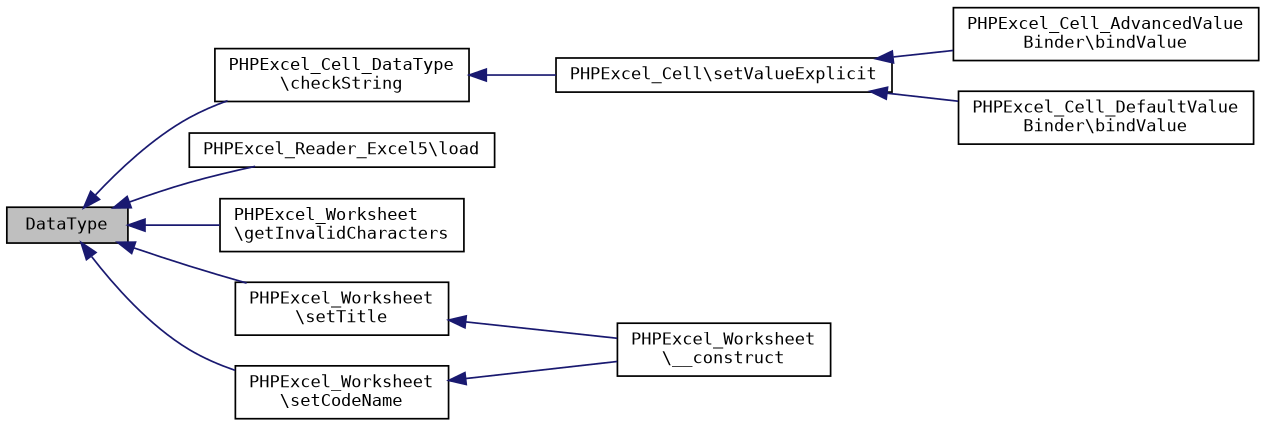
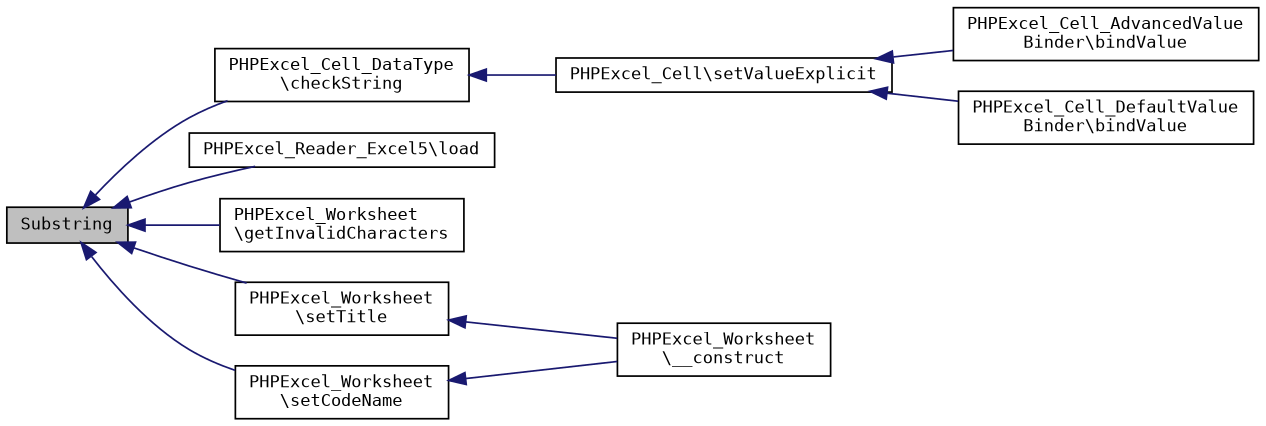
node "DataType": label "DataType" -> "Substring"
